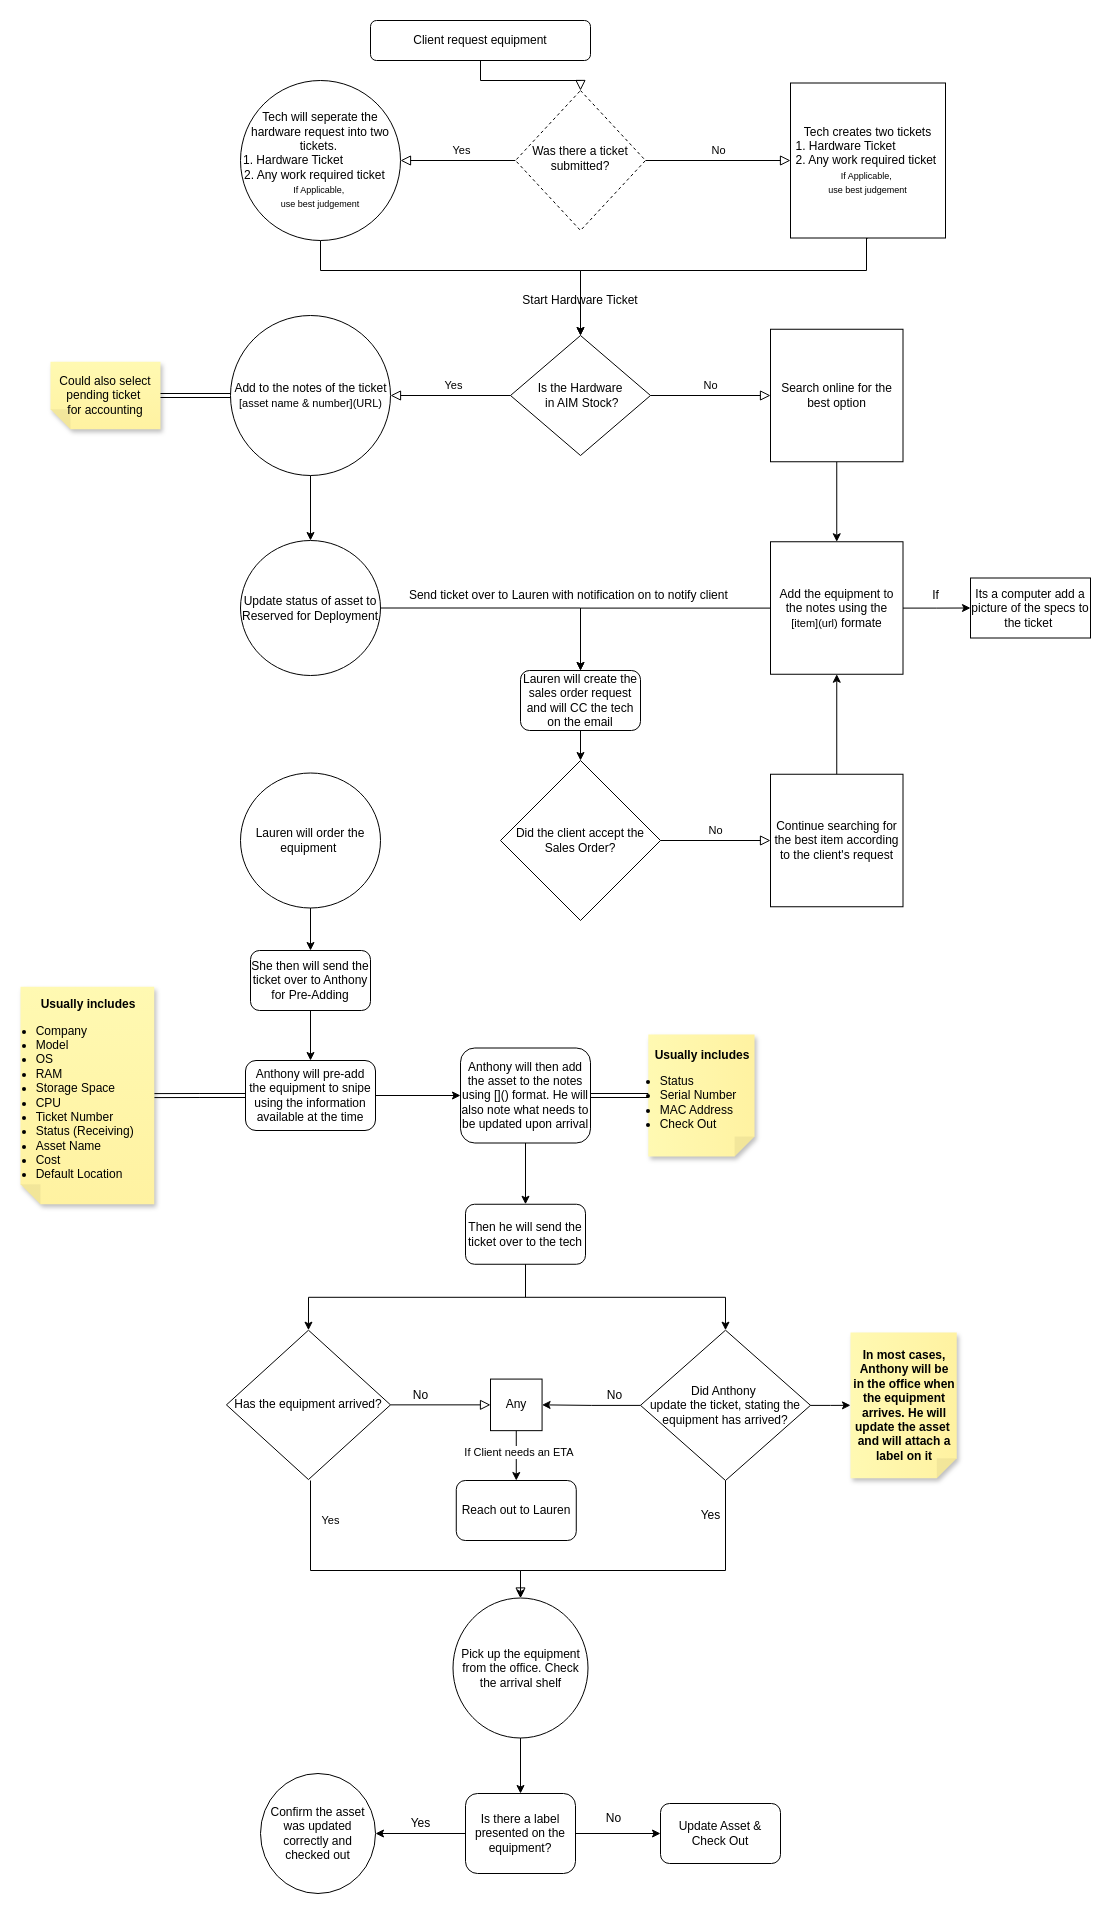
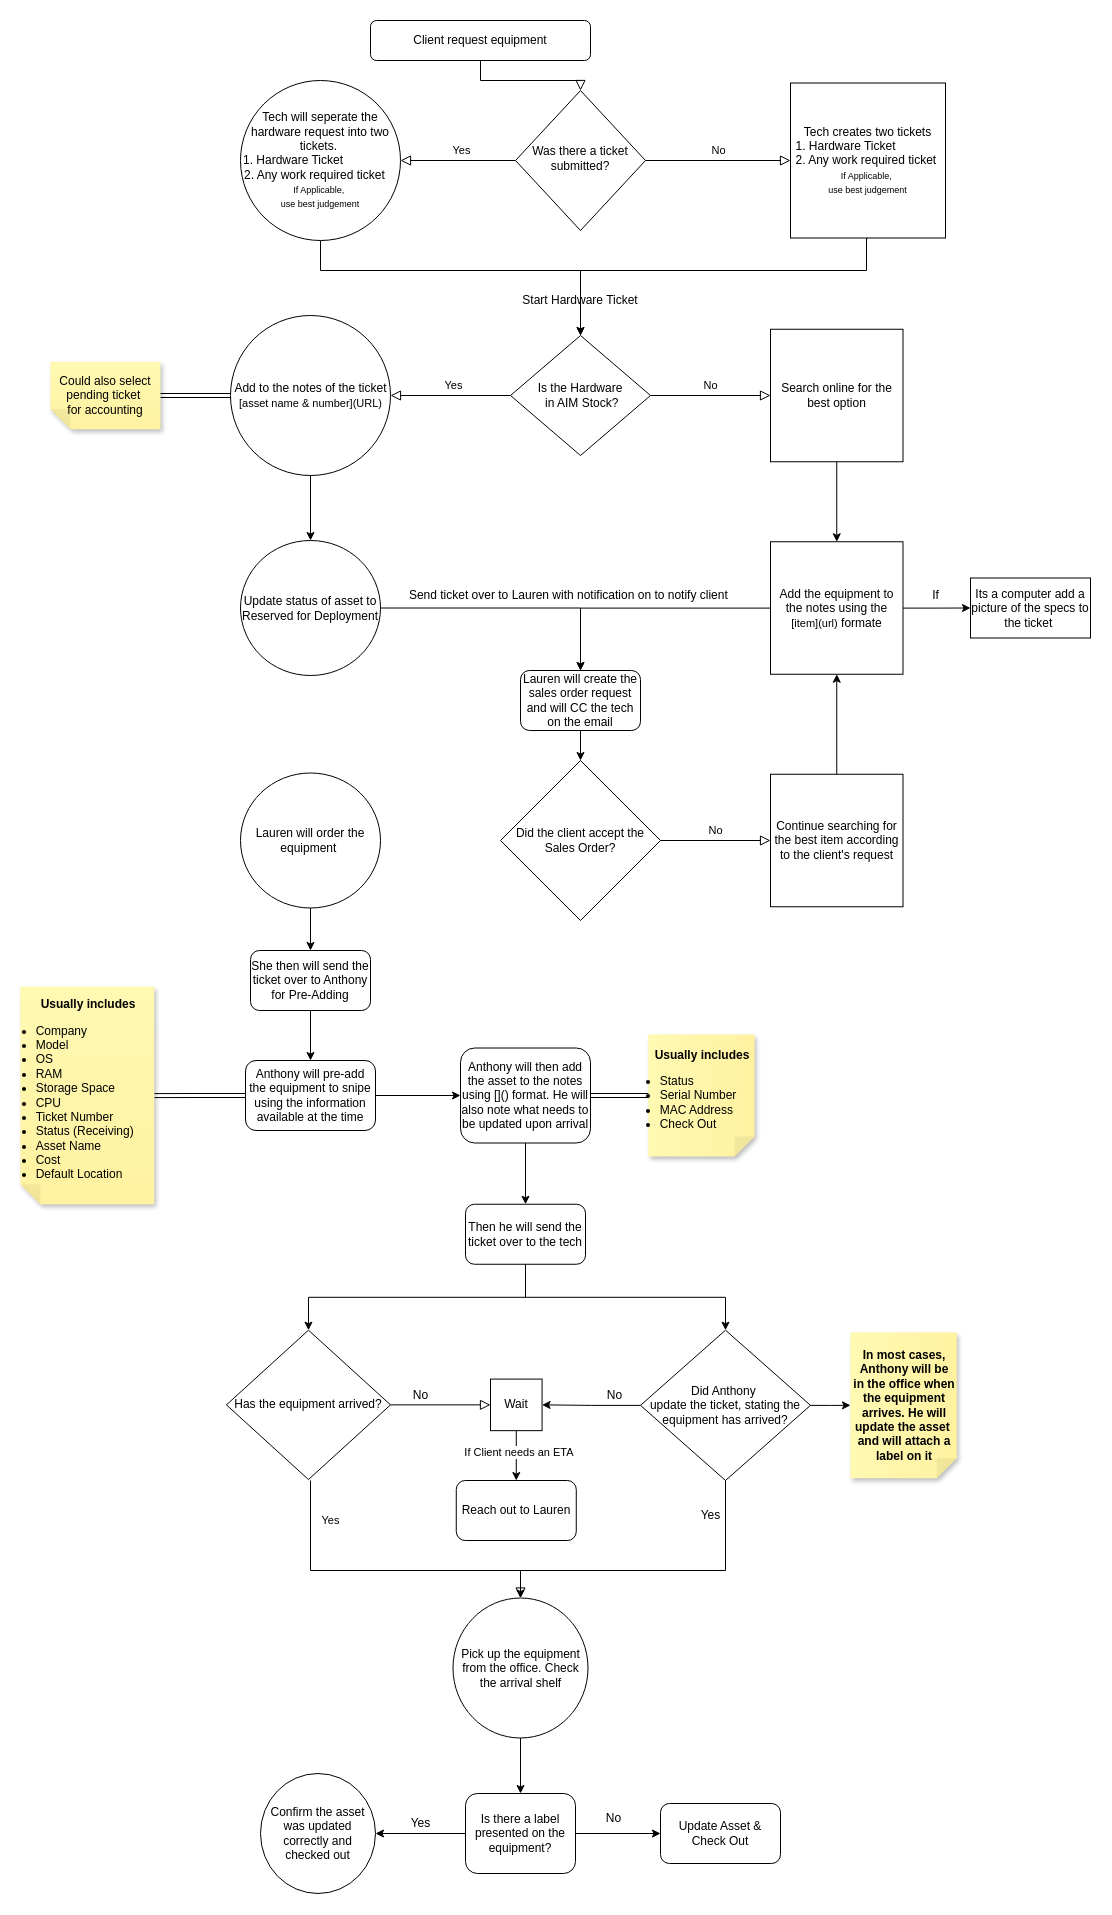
node "Was there a ticket submitted?": style dashed -> solid
node "Any": label "Any" -> "Wait"
